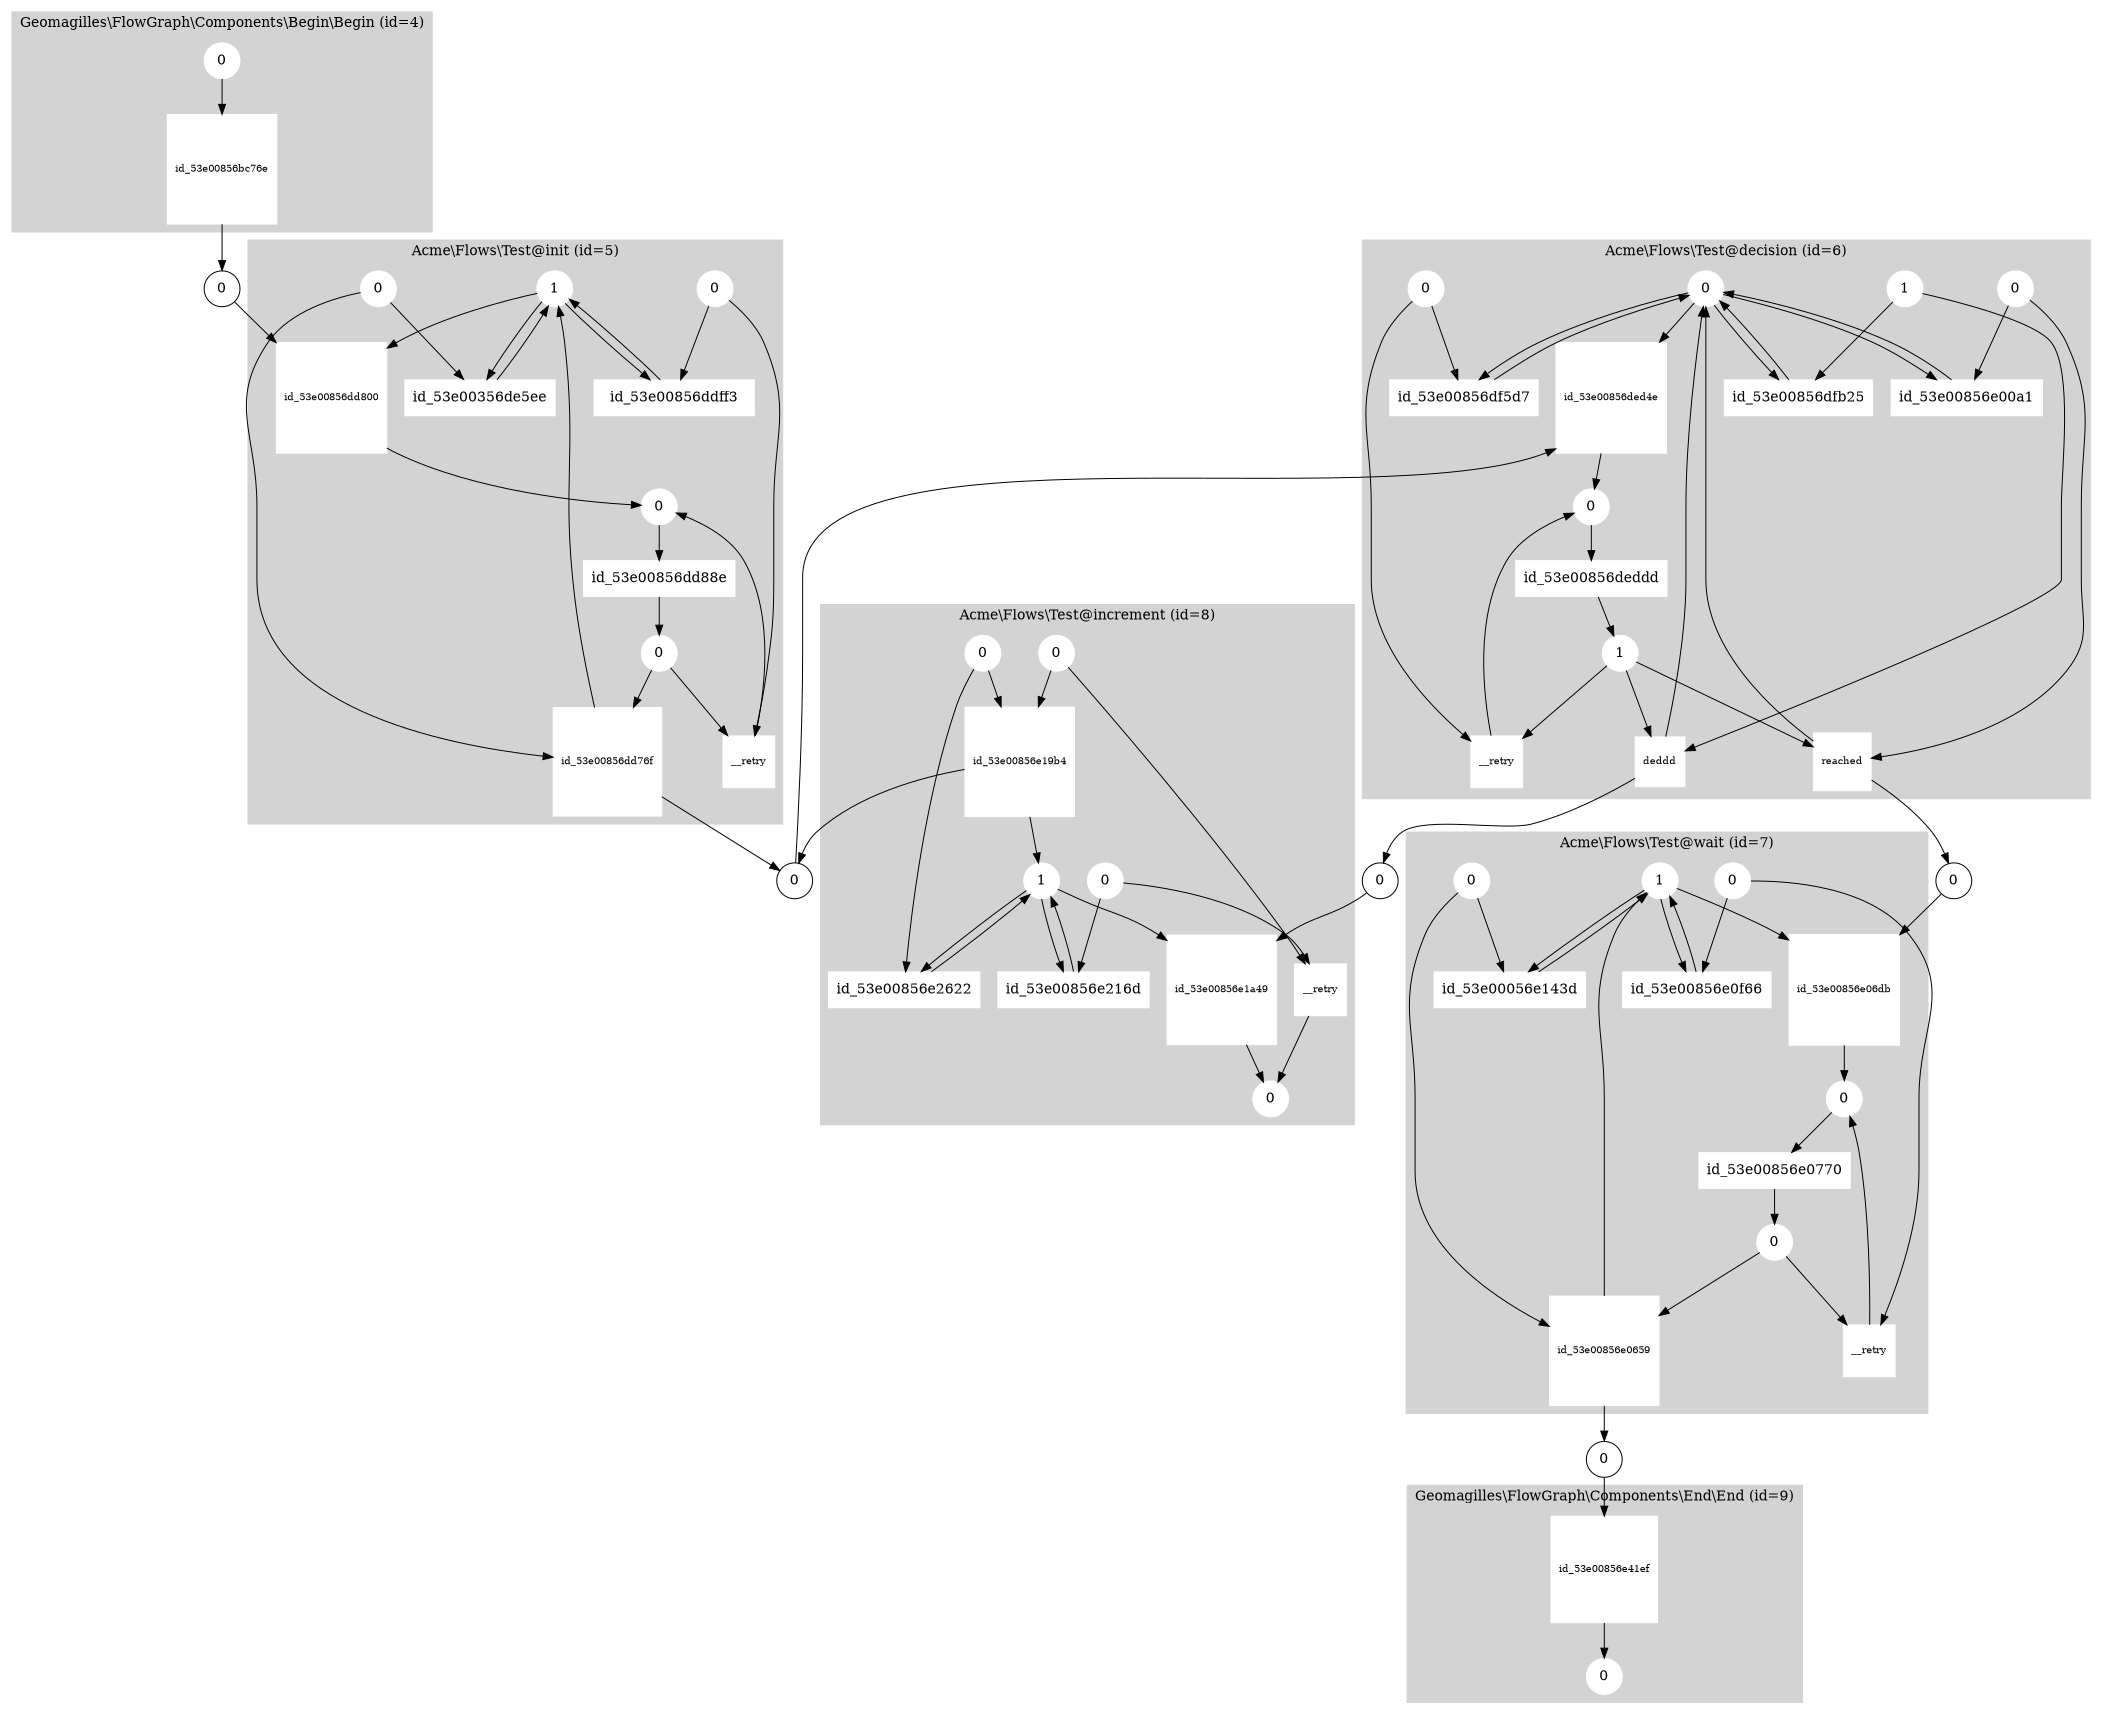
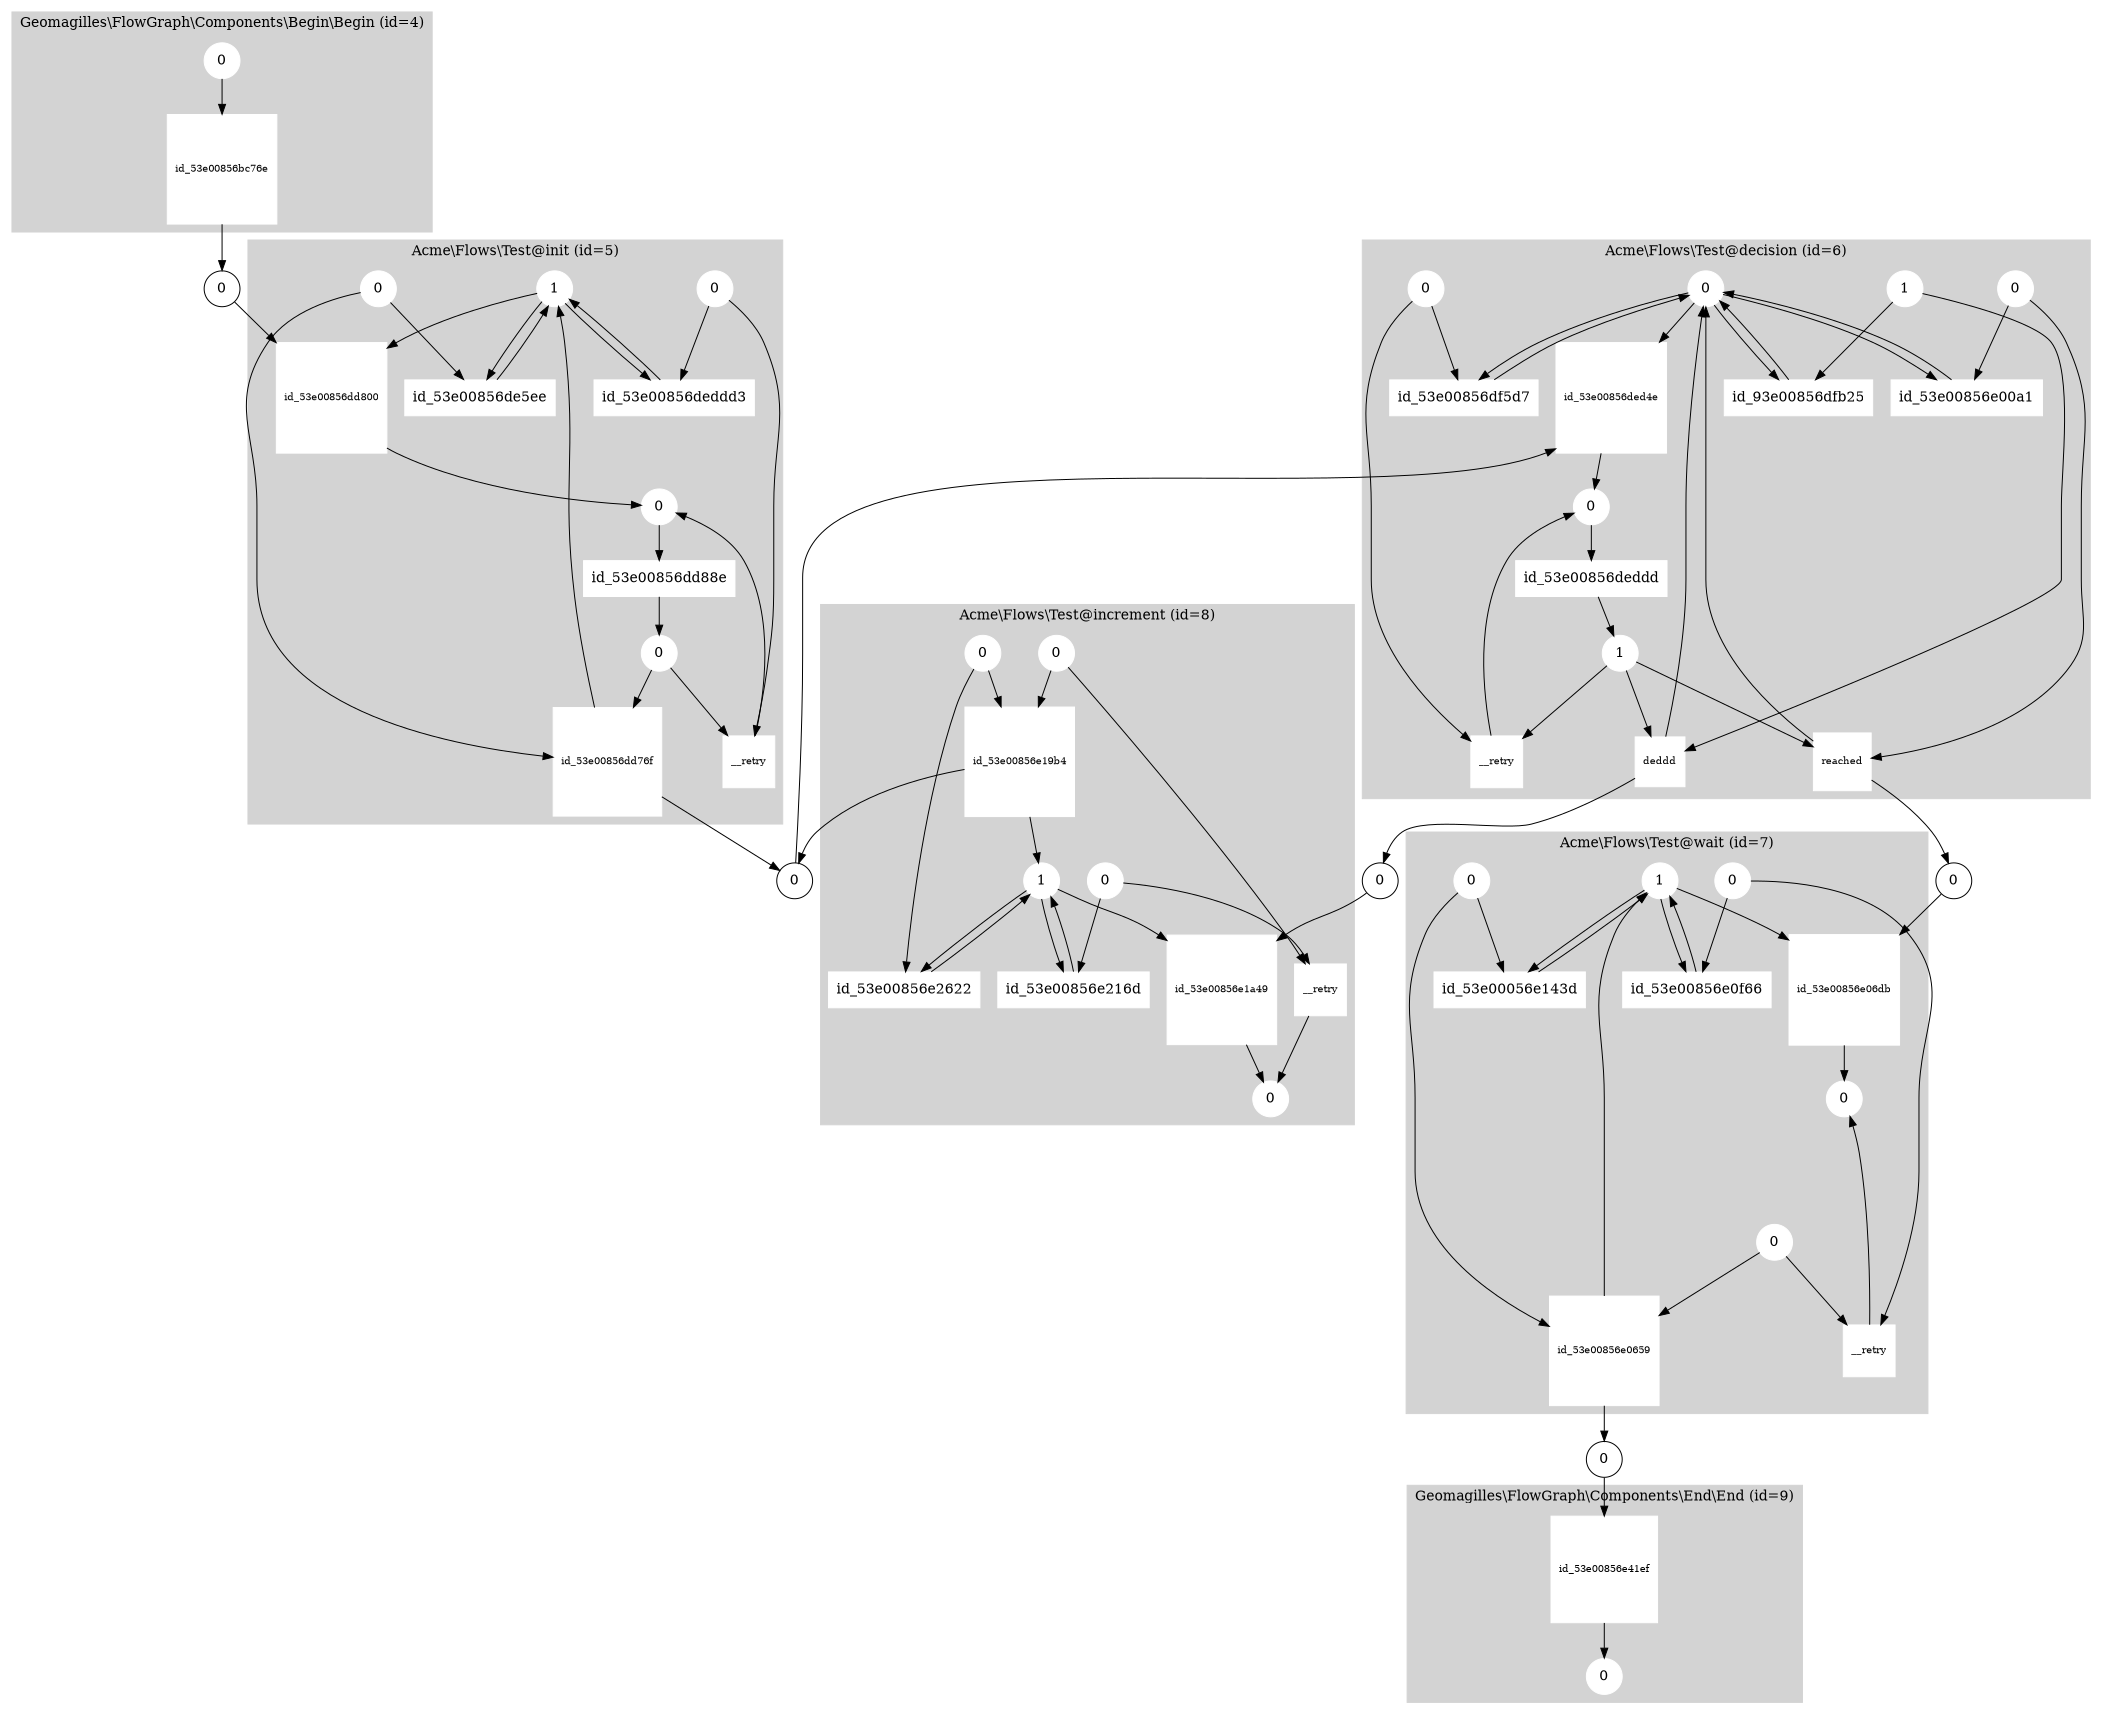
node "id_53e00356de5ee": label "id_53e00356de5ee" -> "id_53e00856de5ee"
node "id_53e00856ddff3": label "id_53e00856ddff3" -> "id_53e00856deddd3"
node "id_53e00856dfb25": label "id_53e00856dfb25" -> "id_93e00856dfb25"
node "id_53e00856e0770": removed
